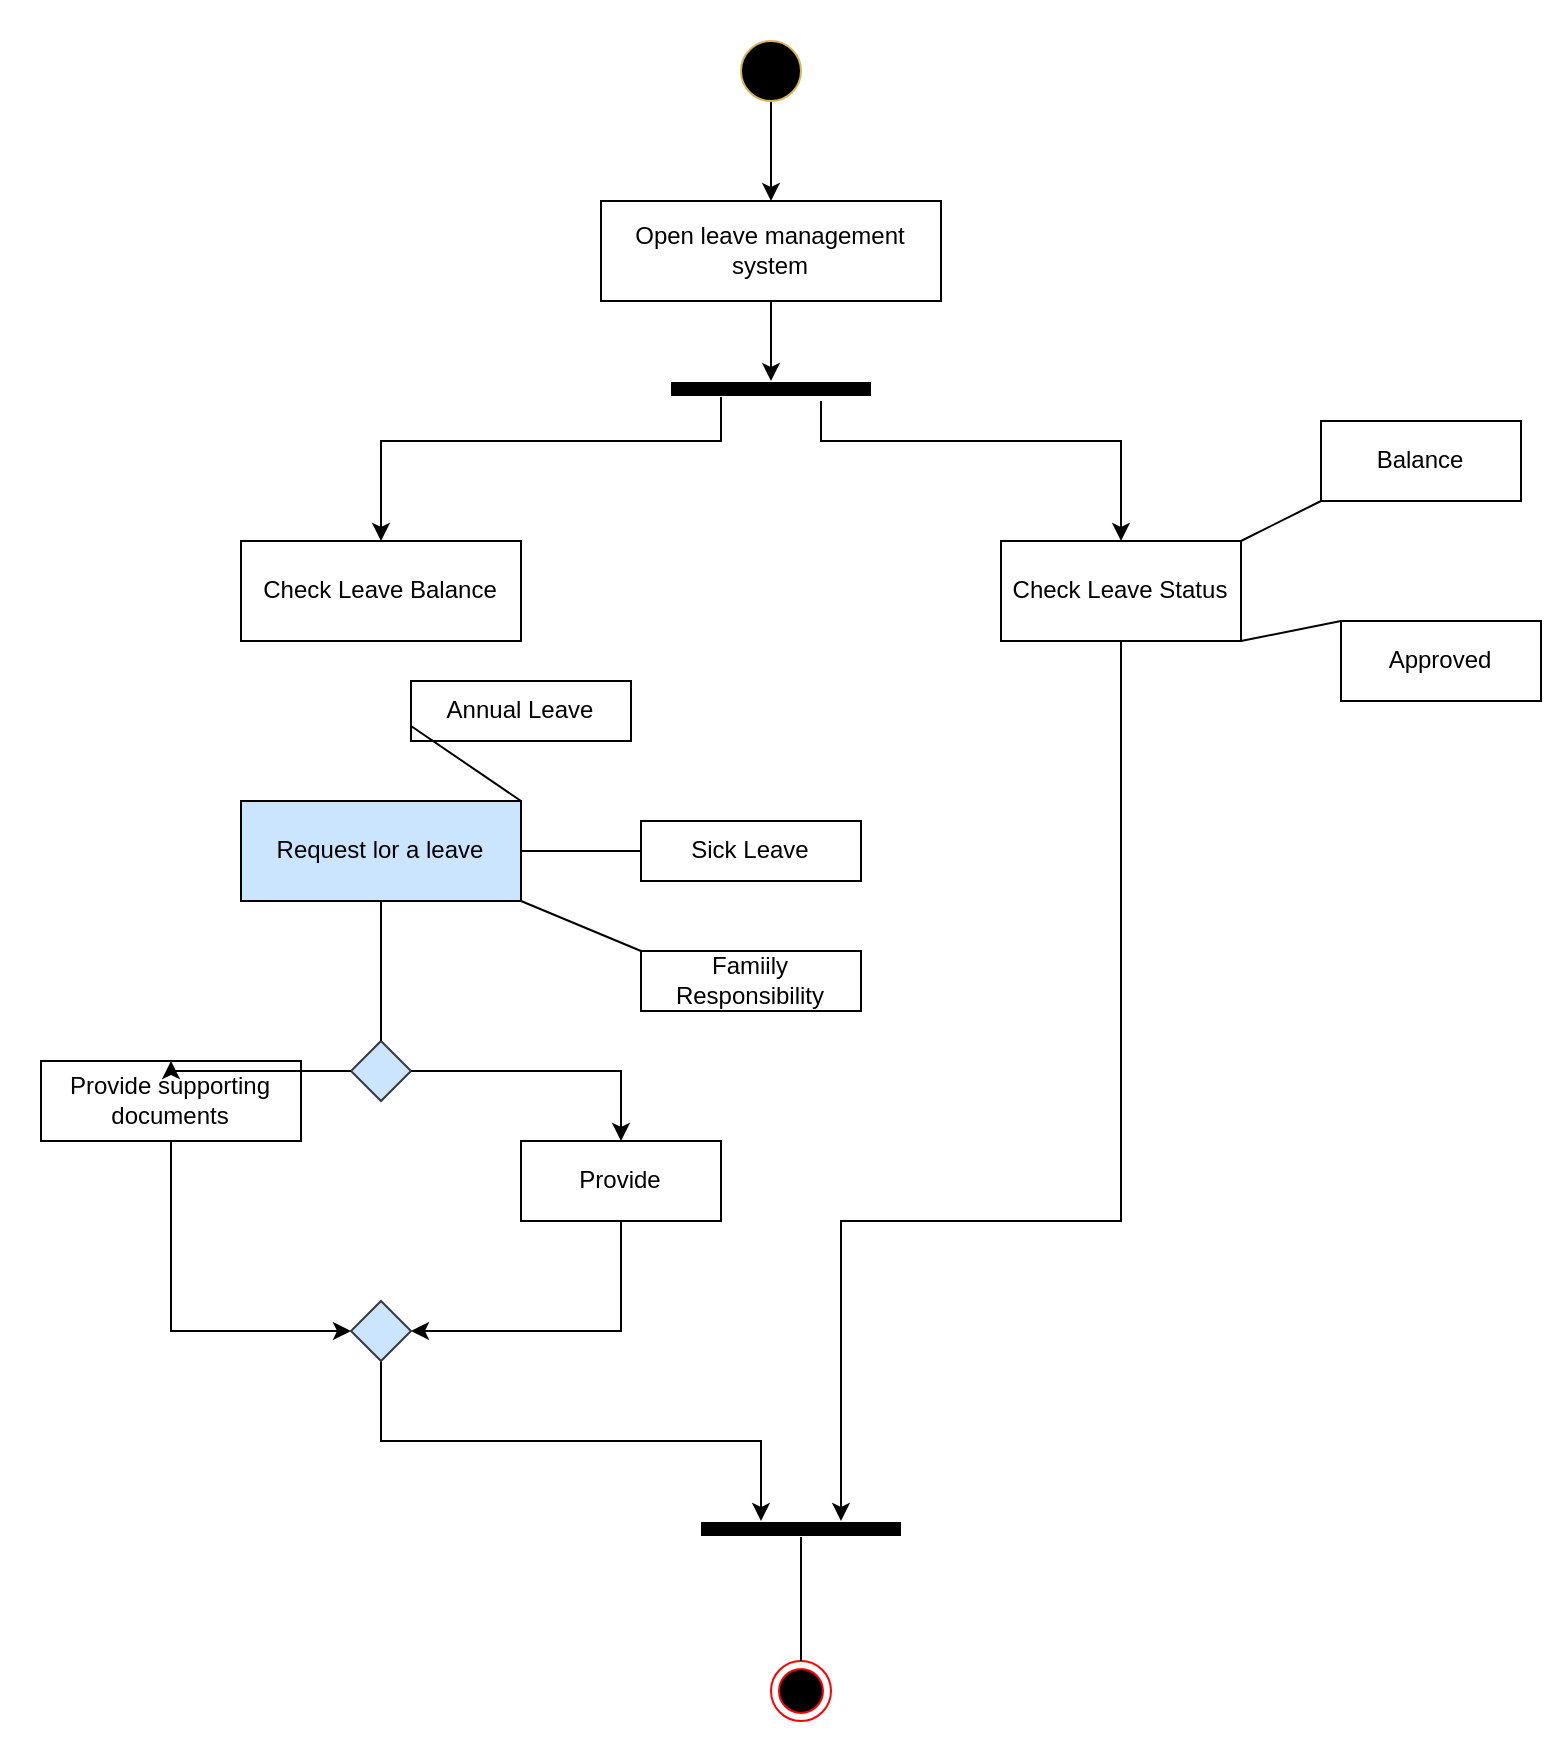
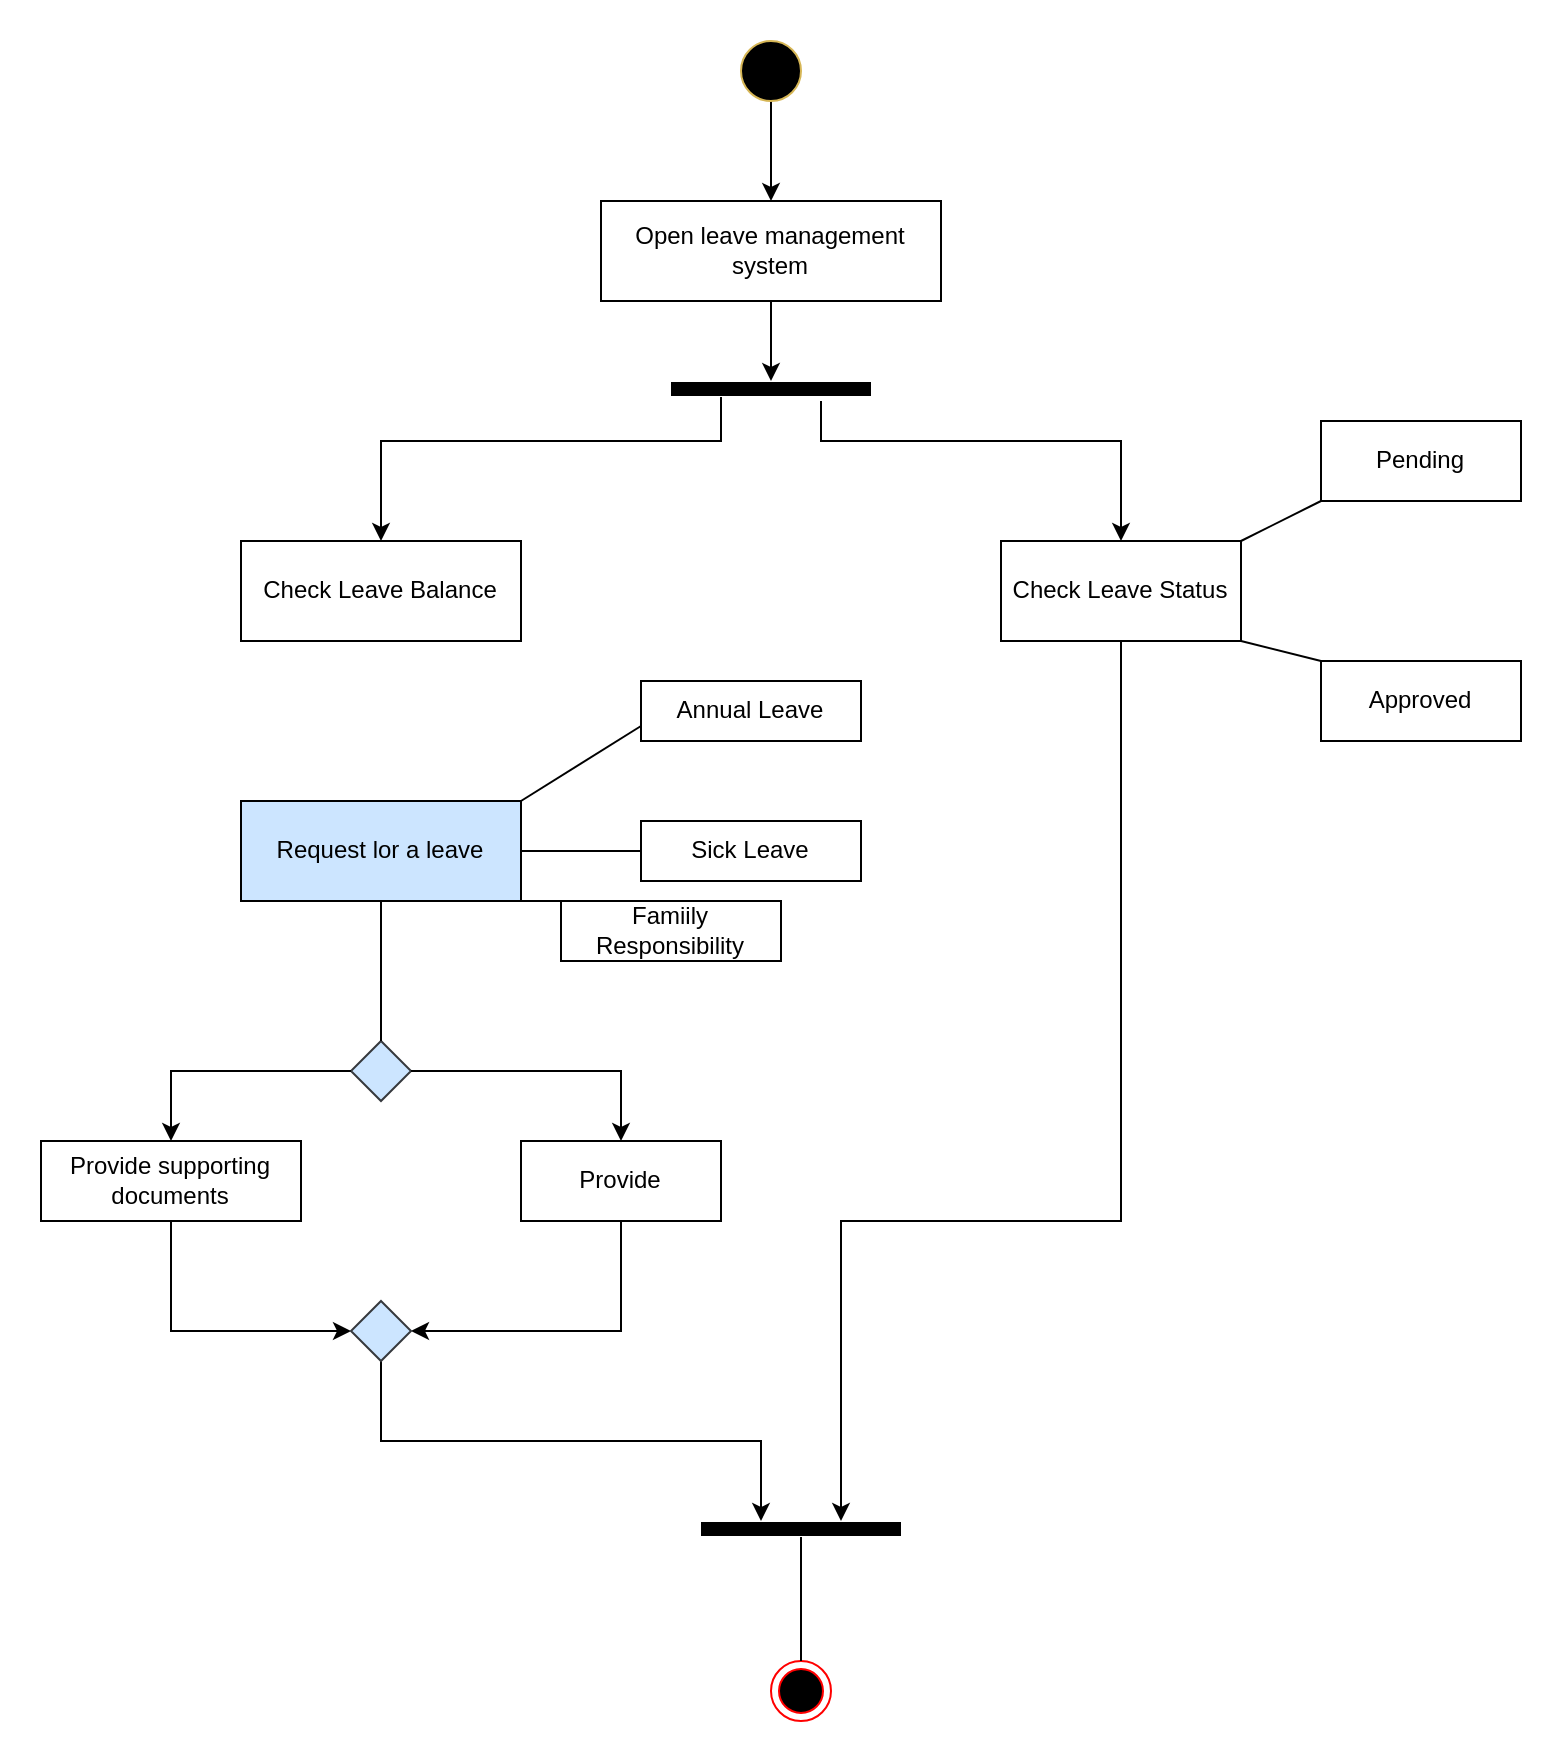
node "Balance": label "Balance" -> "Pending"
node "Approved": moved (1441, 661) -> (1421, 701)
node "Annual Leave": moved (521, 711) -> (751, 711)
node "Famiily Responsibility": moved (751, 981) -> (671, 931)
node "Provide supporting documents": moved (171, 1101) -> (171, 1181)
